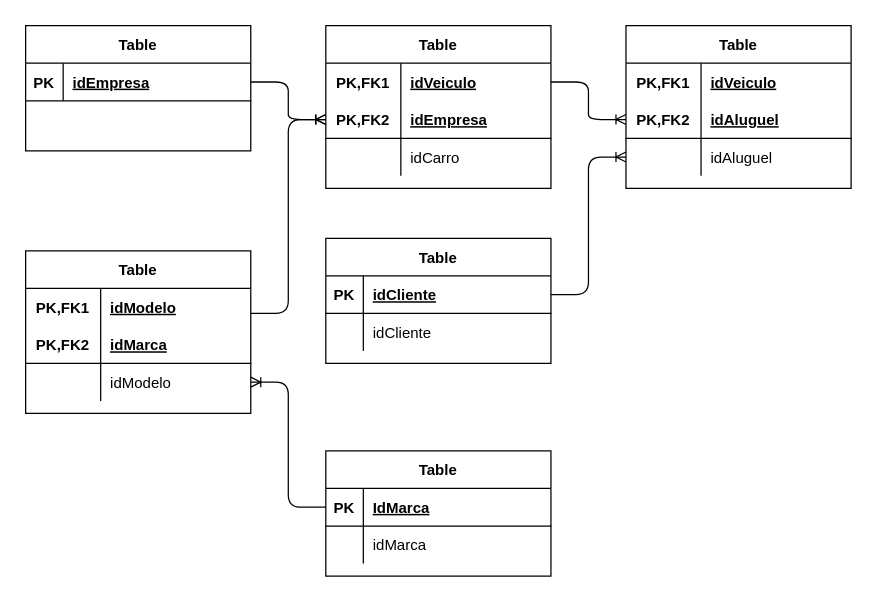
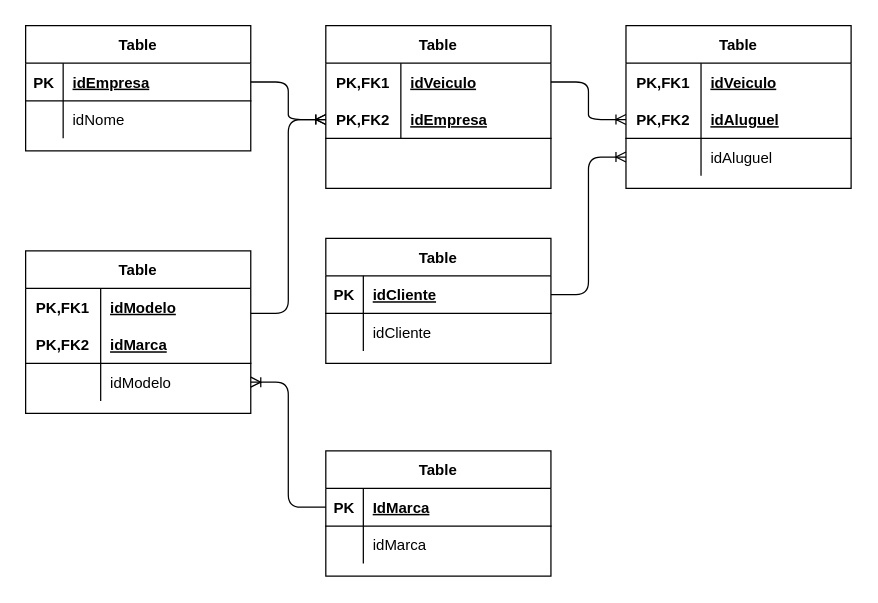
node "idNome": added
node "idCarro": removed
